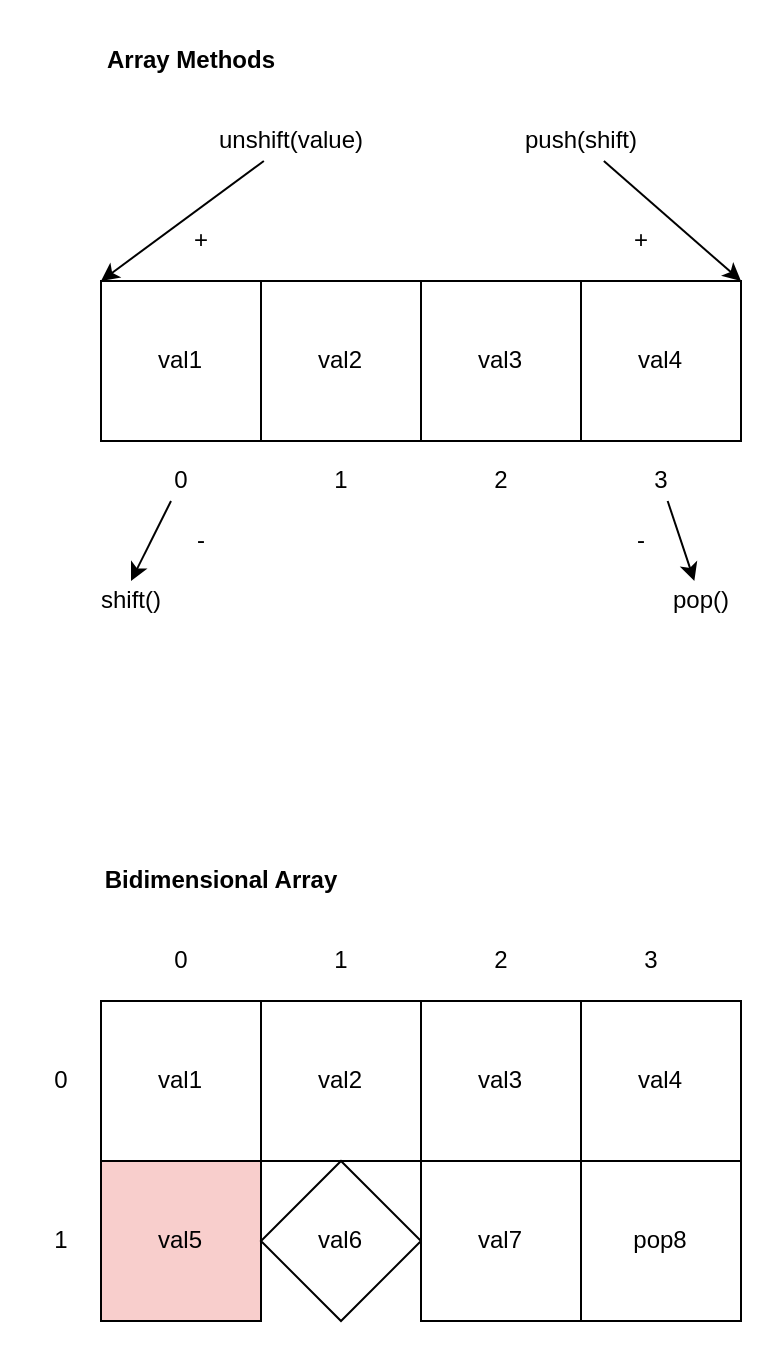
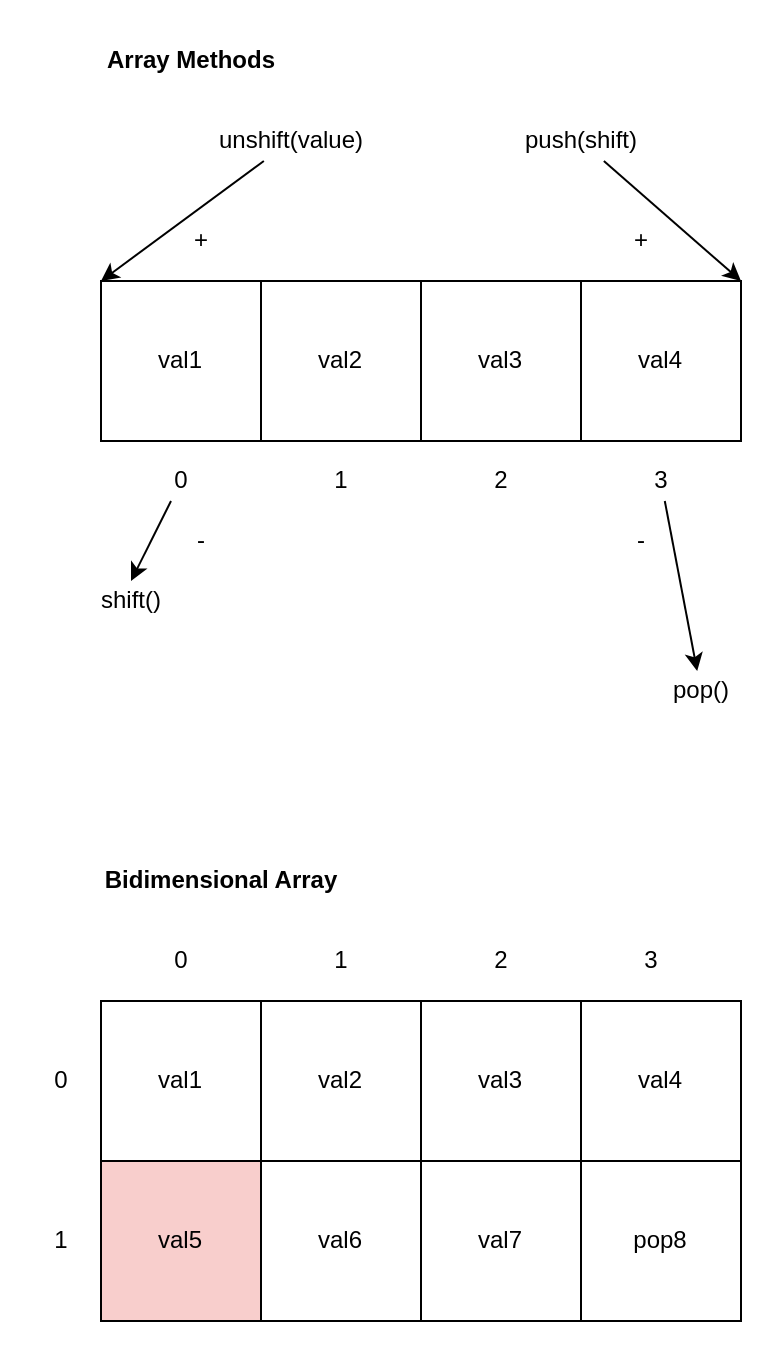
node "pop()": moved (701, 601) -> (701, 691)
node "val6": shape diamond -> rectangle
